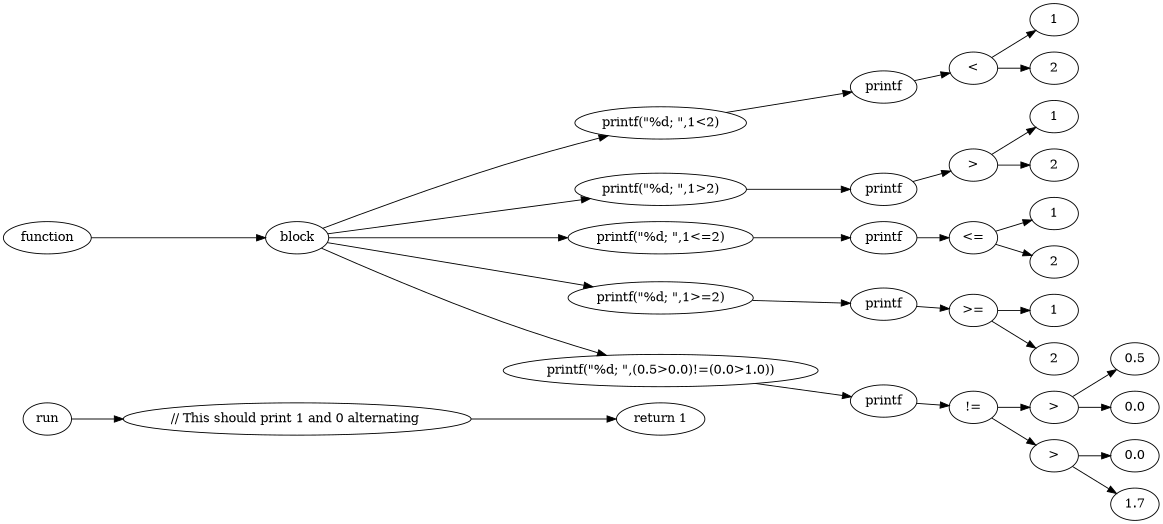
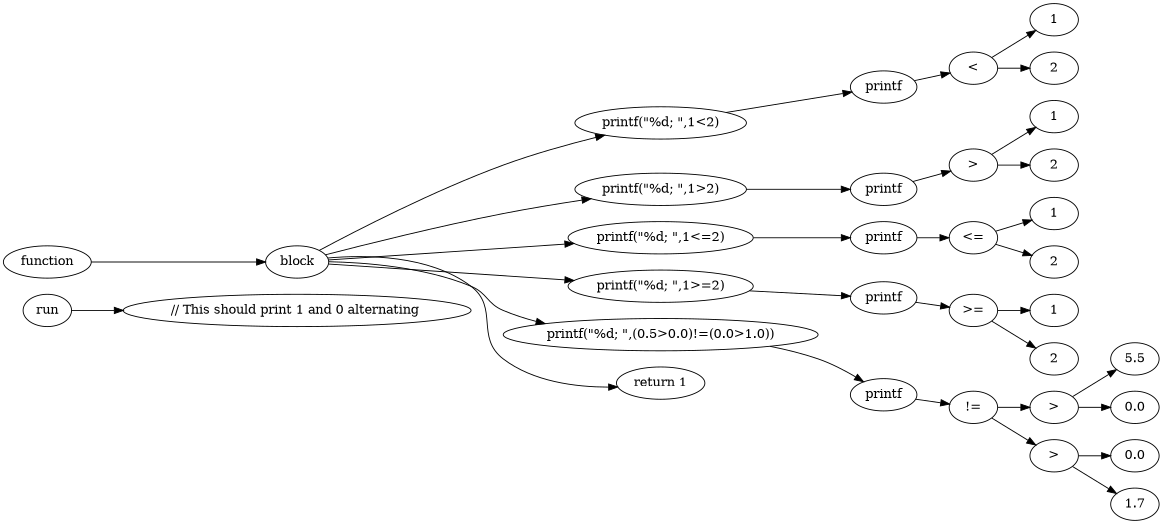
node "0.5": label "0.5" -> "5.5"
edge "// This should print 1 and 0 alternating" -> "return 1": now "block" -> "return 1"
